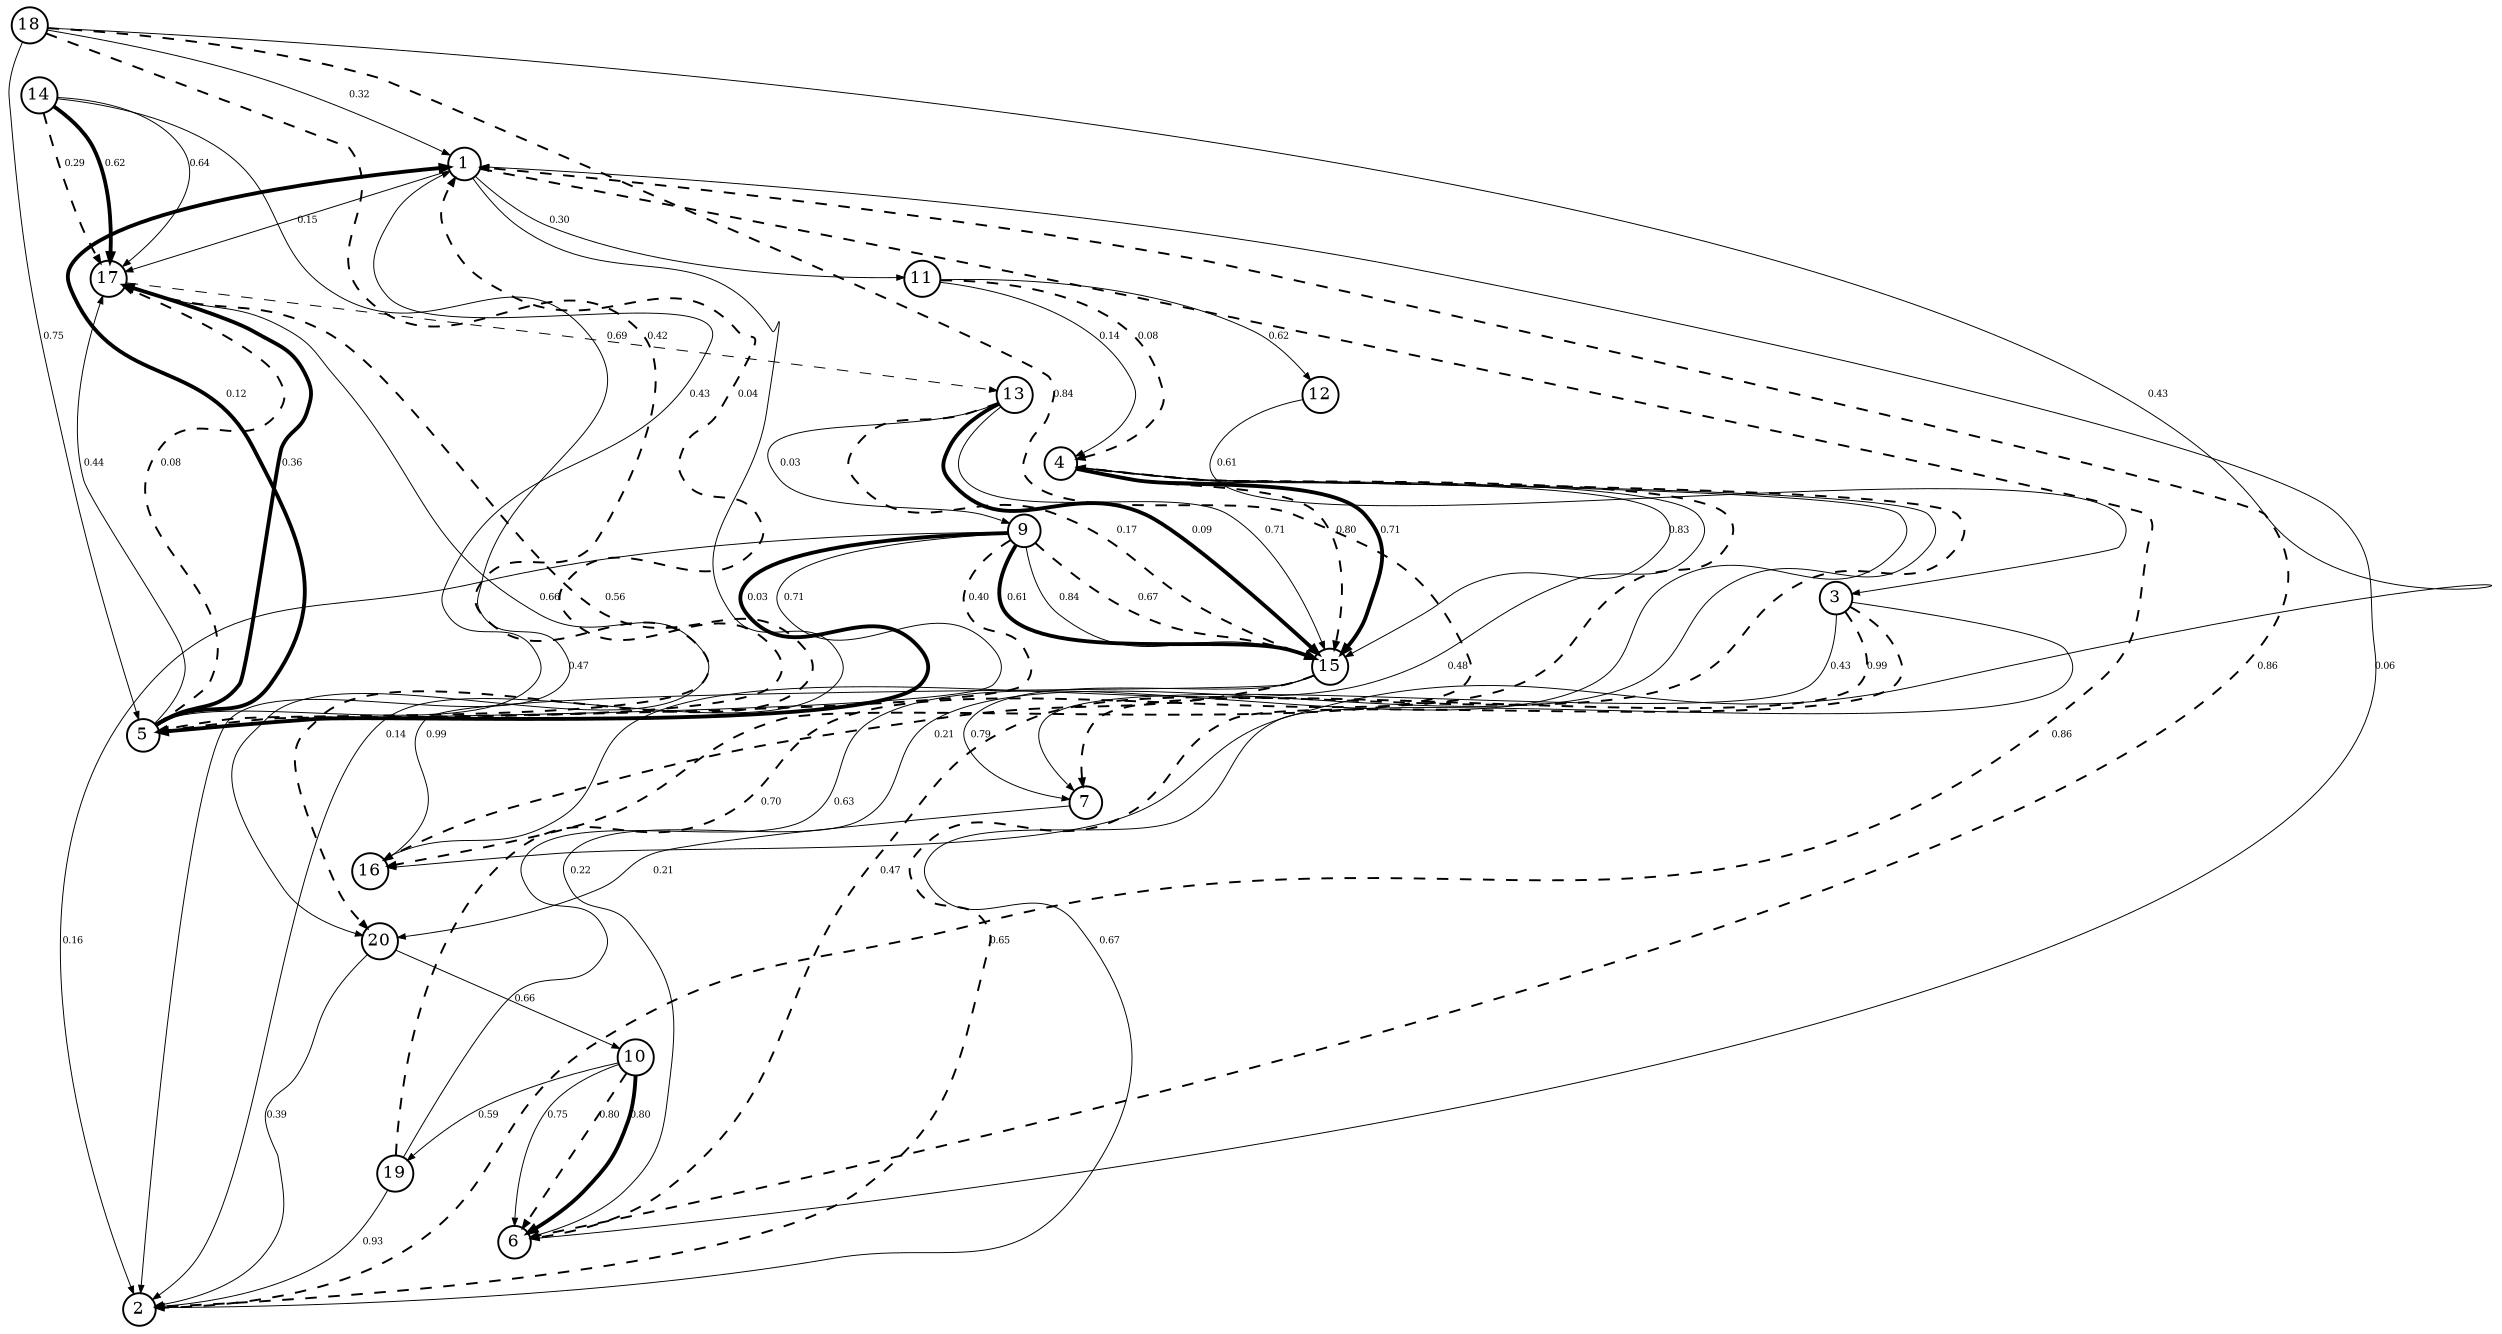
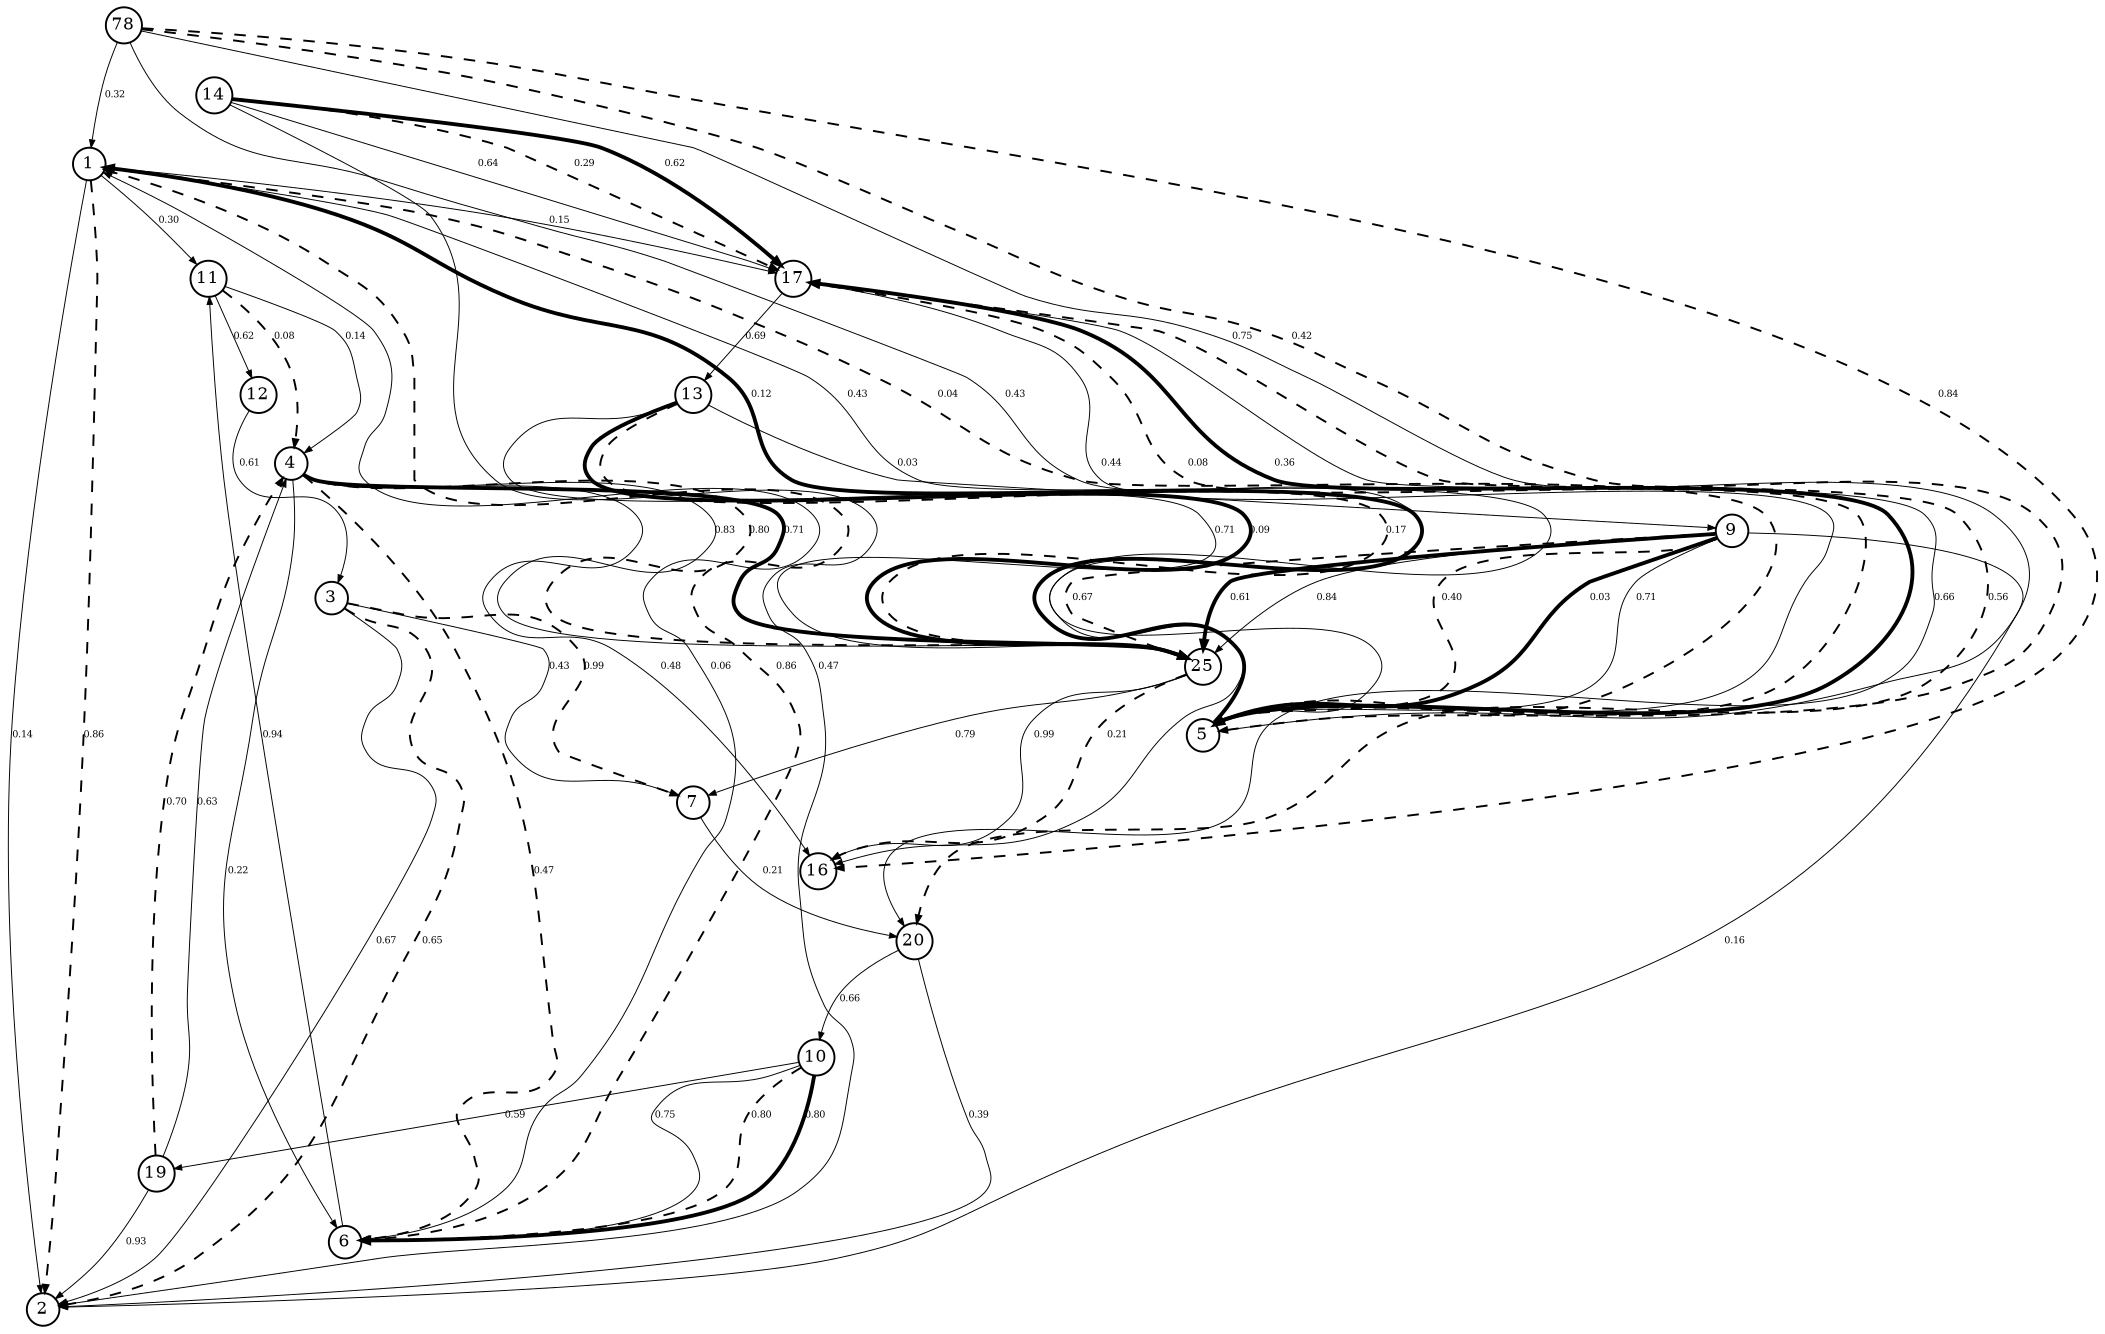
node "18": label "18" -> "78"
edge "17" -> "13": style dashed -> solid
node "15": label "15" -> "25"
edge "6" -> "11": added, label "0.94"
